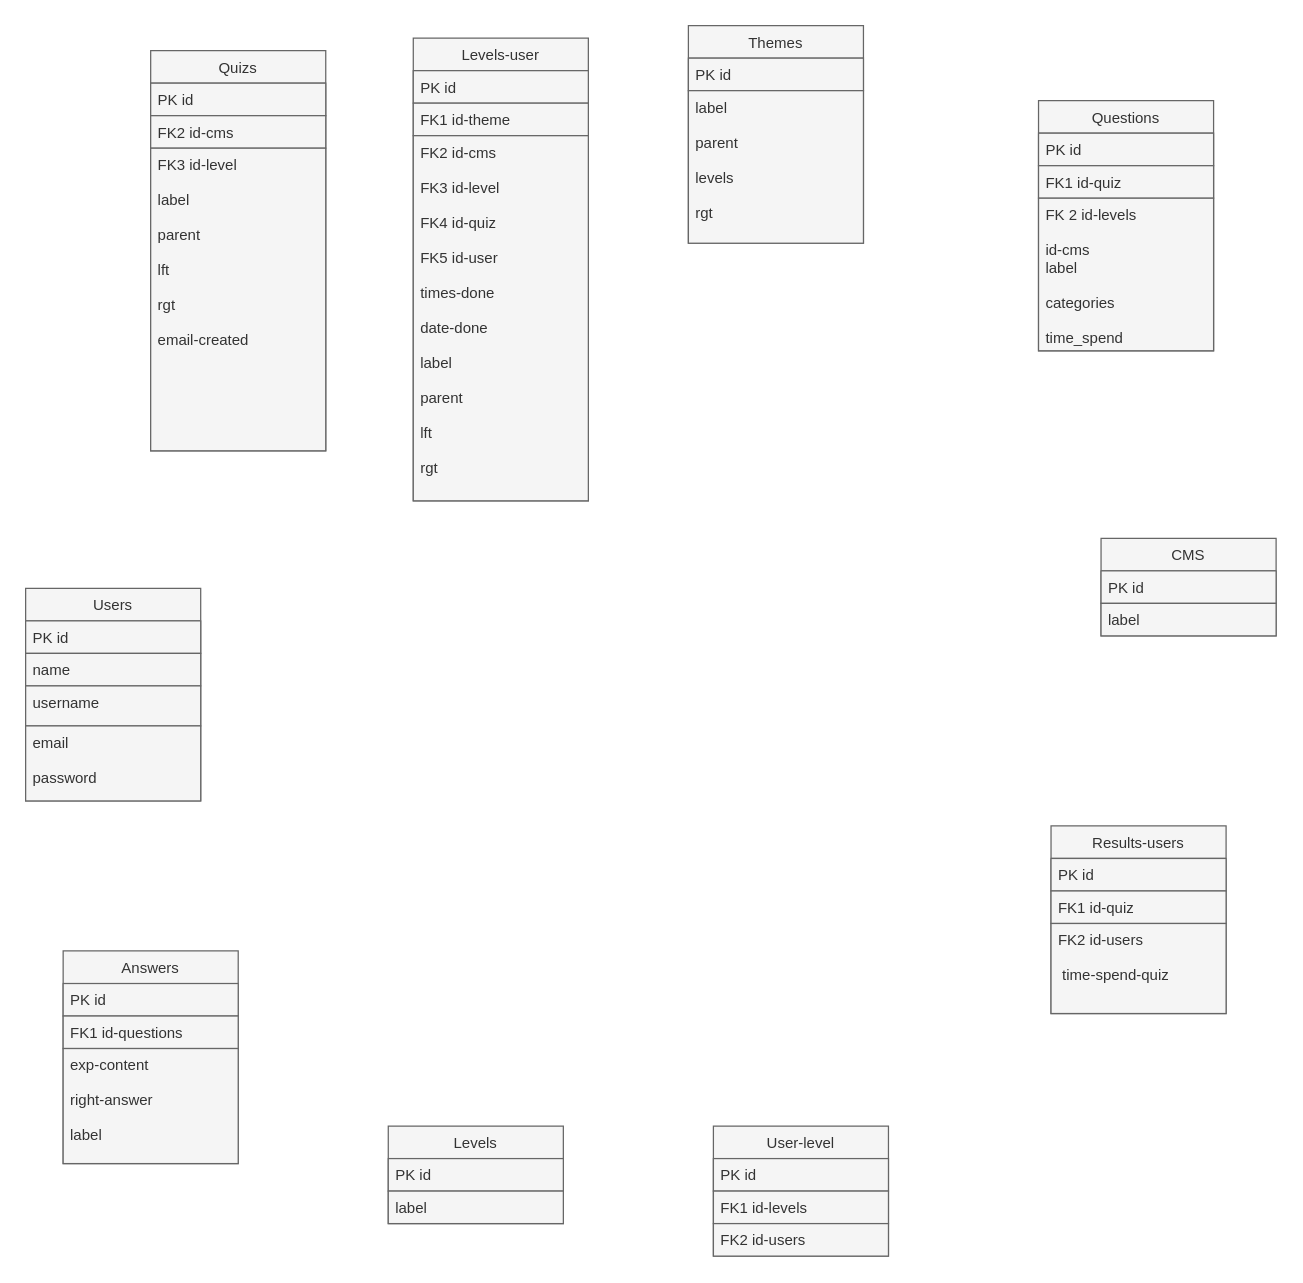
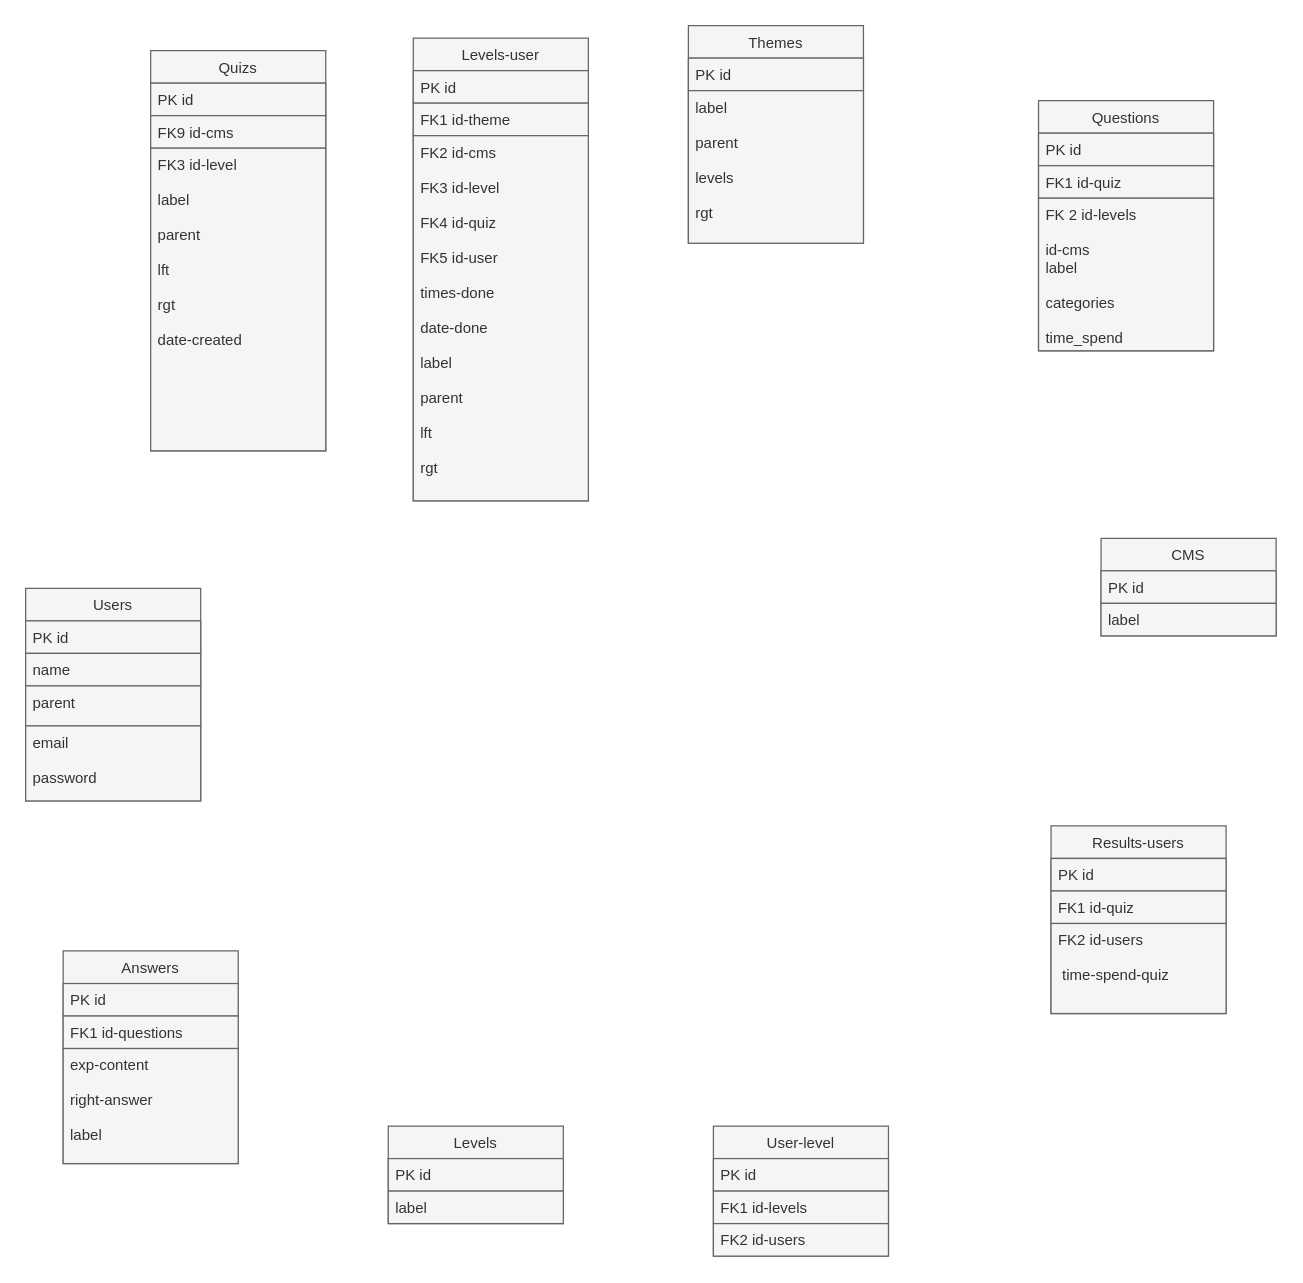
node "FK2 id-cms": label "FK2 id-cms" -> "FK9 id-cms"
node "FK3 id-level label parent lft rgt email-created": label "FK3 id-level label parent lft rgt email-created" -> "FK3 id-level label parent lft rgt date-created"
node "username": label "username" -> "parent"
